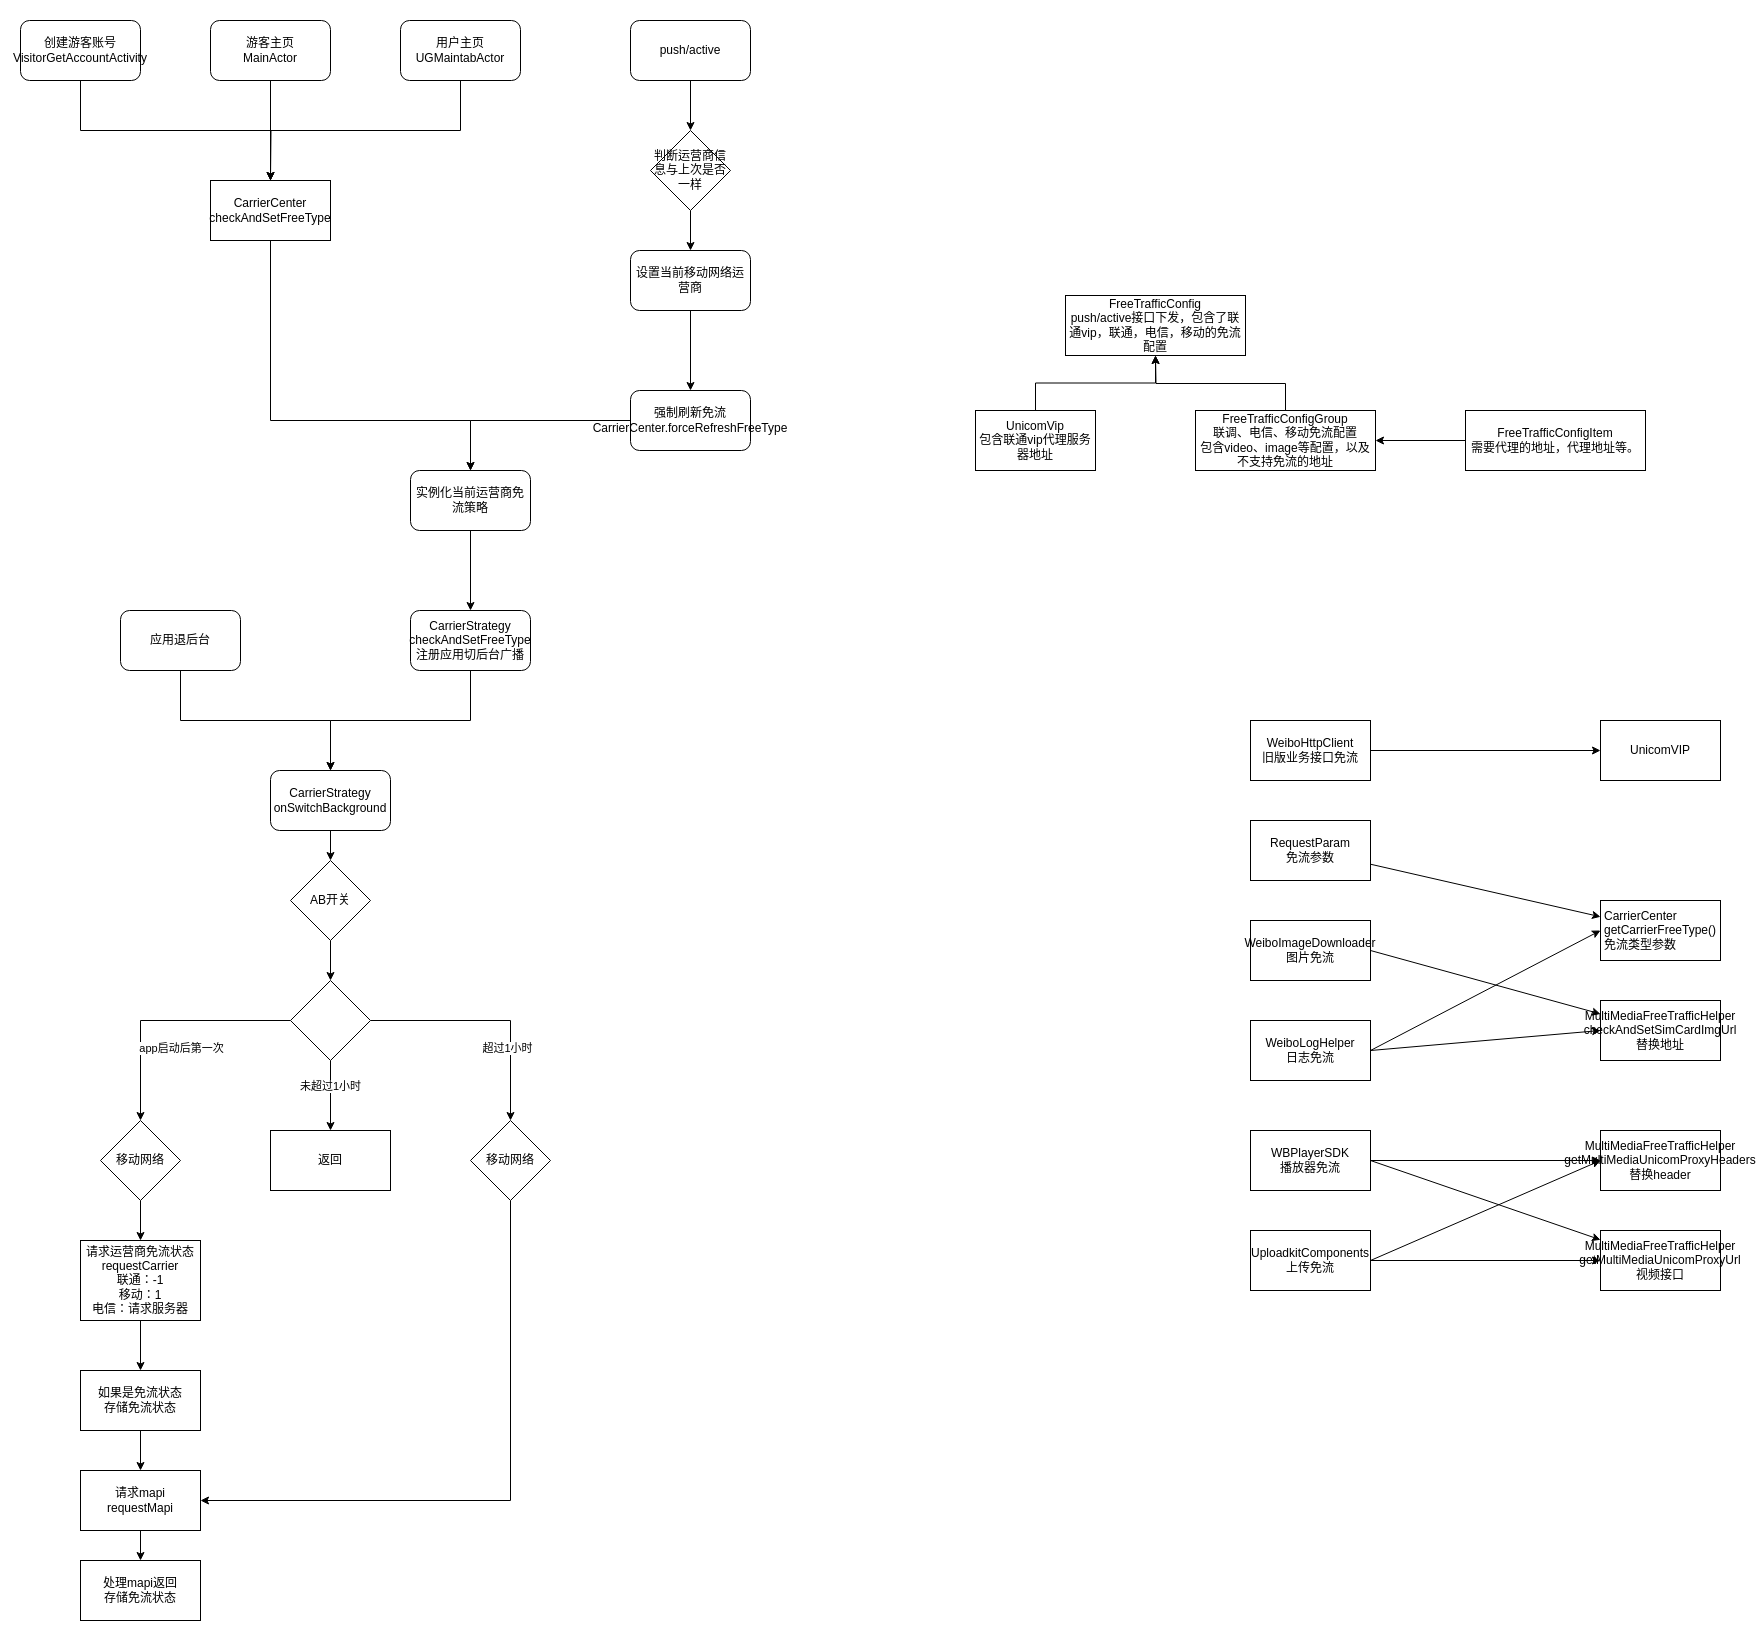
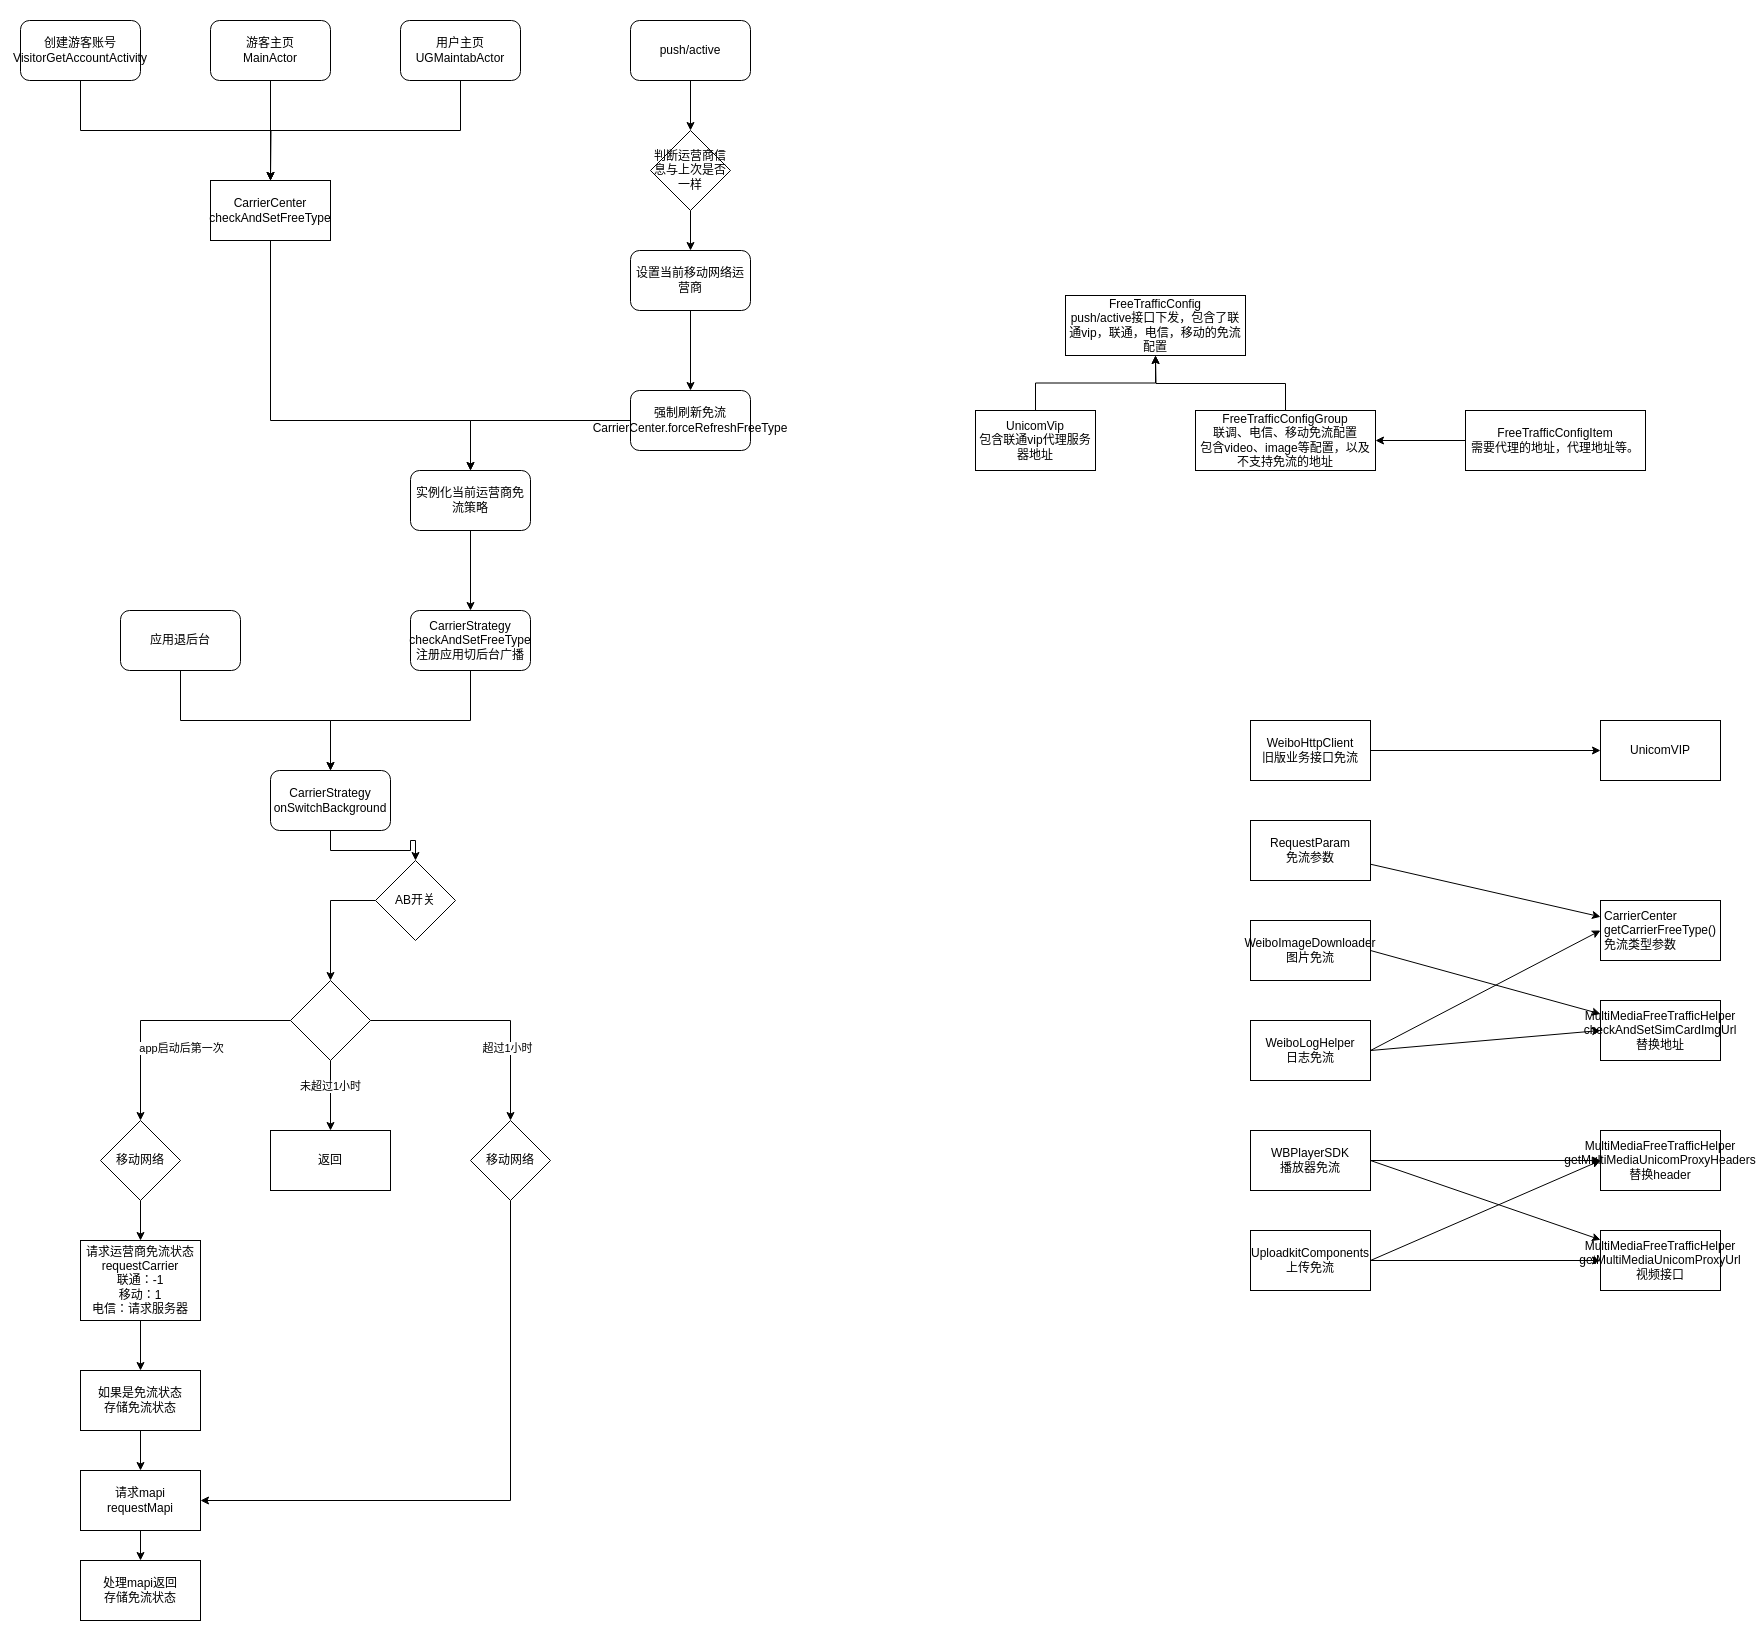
node "AB开关": moved (331, 901) -> (416, 901)
